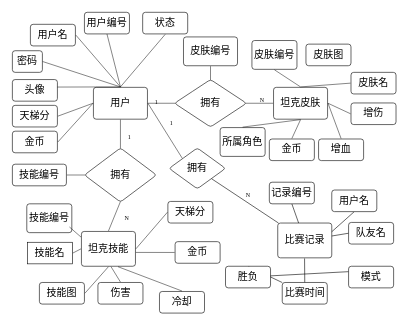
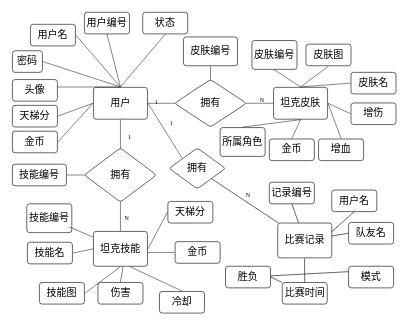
edge "皮肤图" -- "坦克皮肤": added
node "坦克技能": moved (108, 249) -> (120, 249)
node "技能名": shape rectangle -> rounded rectangle
